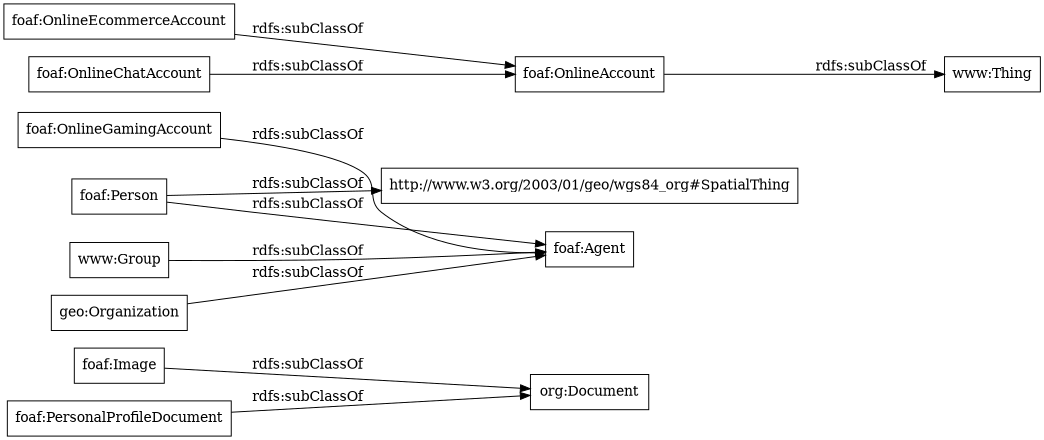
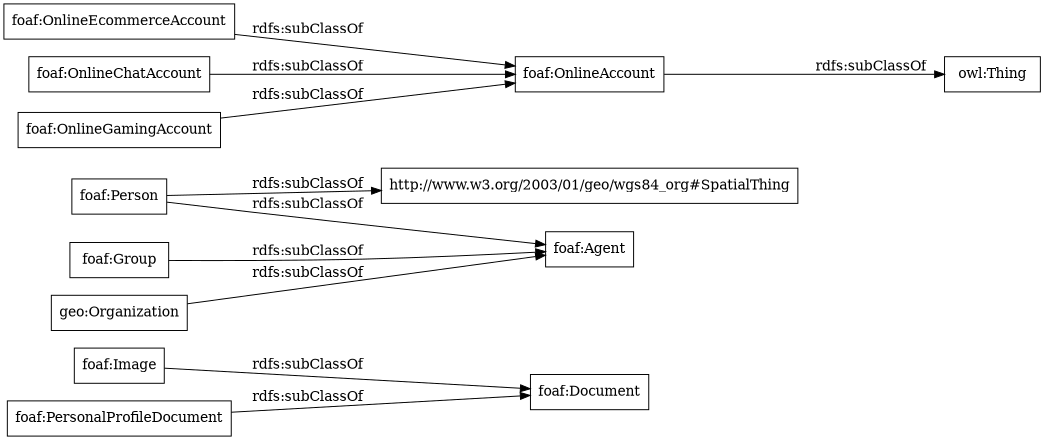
node "www:Thing": label "www:Thing" -> "owl:Thing"
edge "foaf:OnlineGamingAccount" -> "foaf:Agent": now "foaf:OnlineGamingAccount" -> "foaf:OnlineAccount"
node "www:Group": label "www:Group" -> "foaf:Group"
node "org:Document": label "org:Document" -> "foaf:Document"
